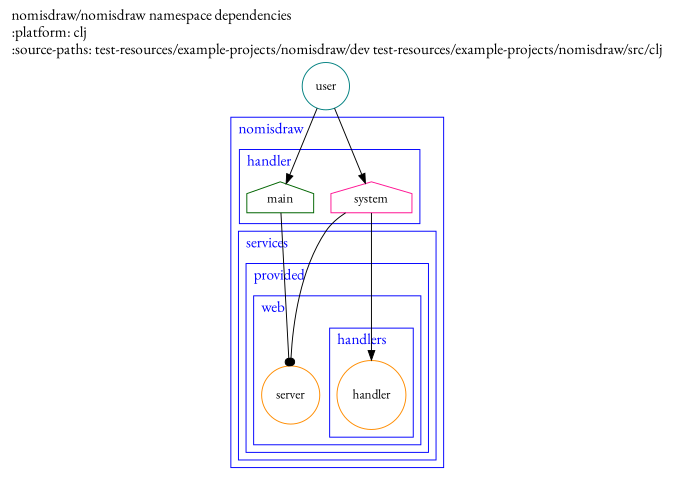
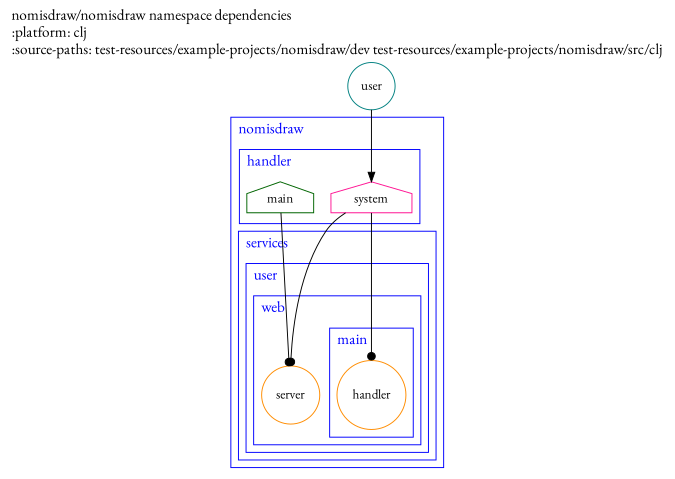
edge "user" -> "main": removed
cluster "provided": label "provided" -> "user"
edge "system" -> "handler": arrowhead normal -> dot
cluster "handlers": label "handlers" -> "main"
